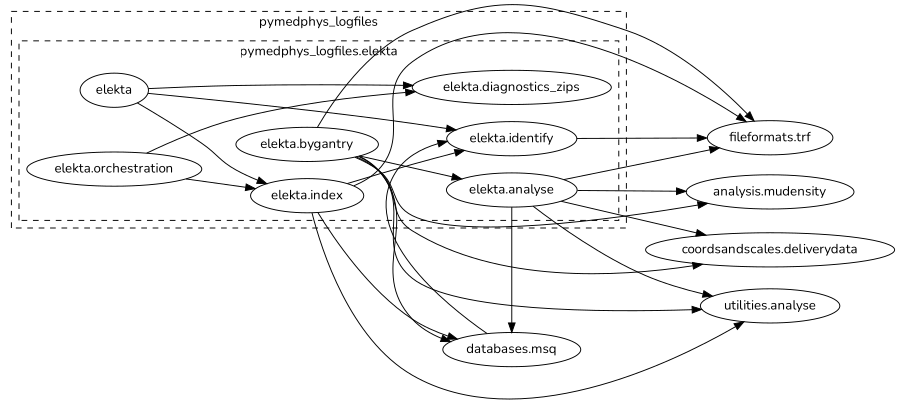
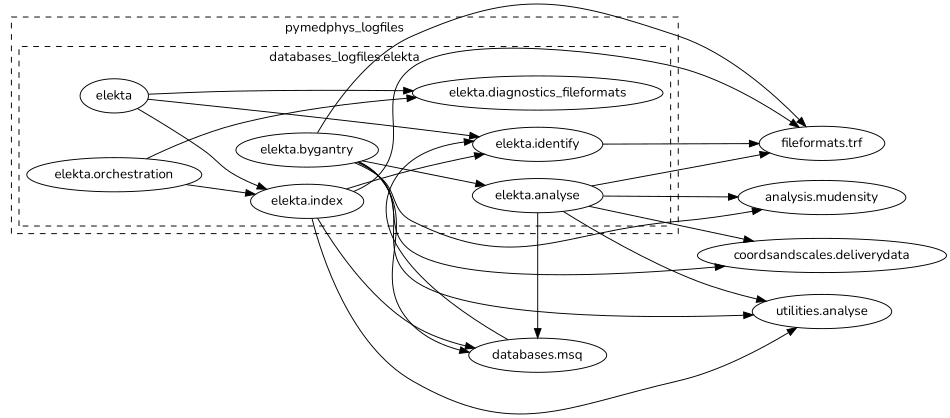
cluster "pymedphys_logfiles.elekta": label "pymedphys_logfiles.elekta" -> "databases_logfiles.elekta"
node "elekta.diagnostics_zips": label "elekta.diagnostics_zips" -> "elekta.diagnostics_fileformats"
